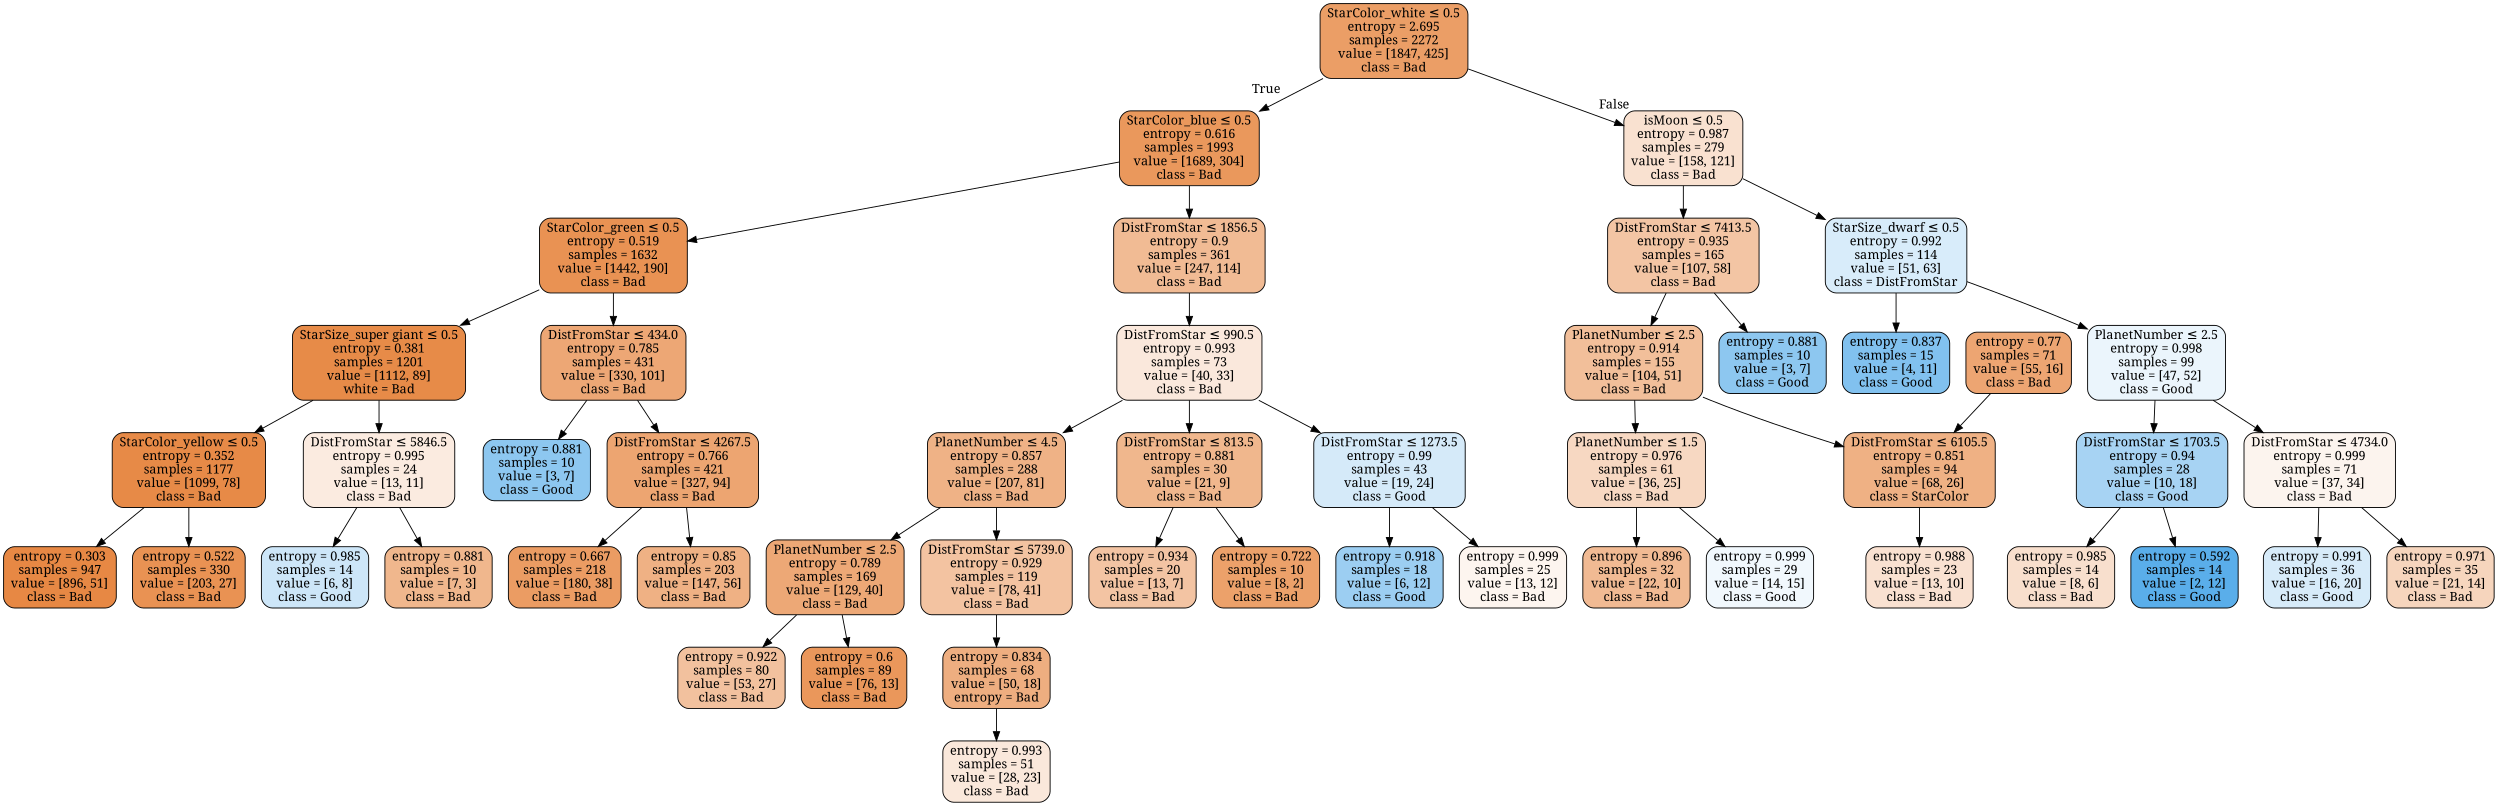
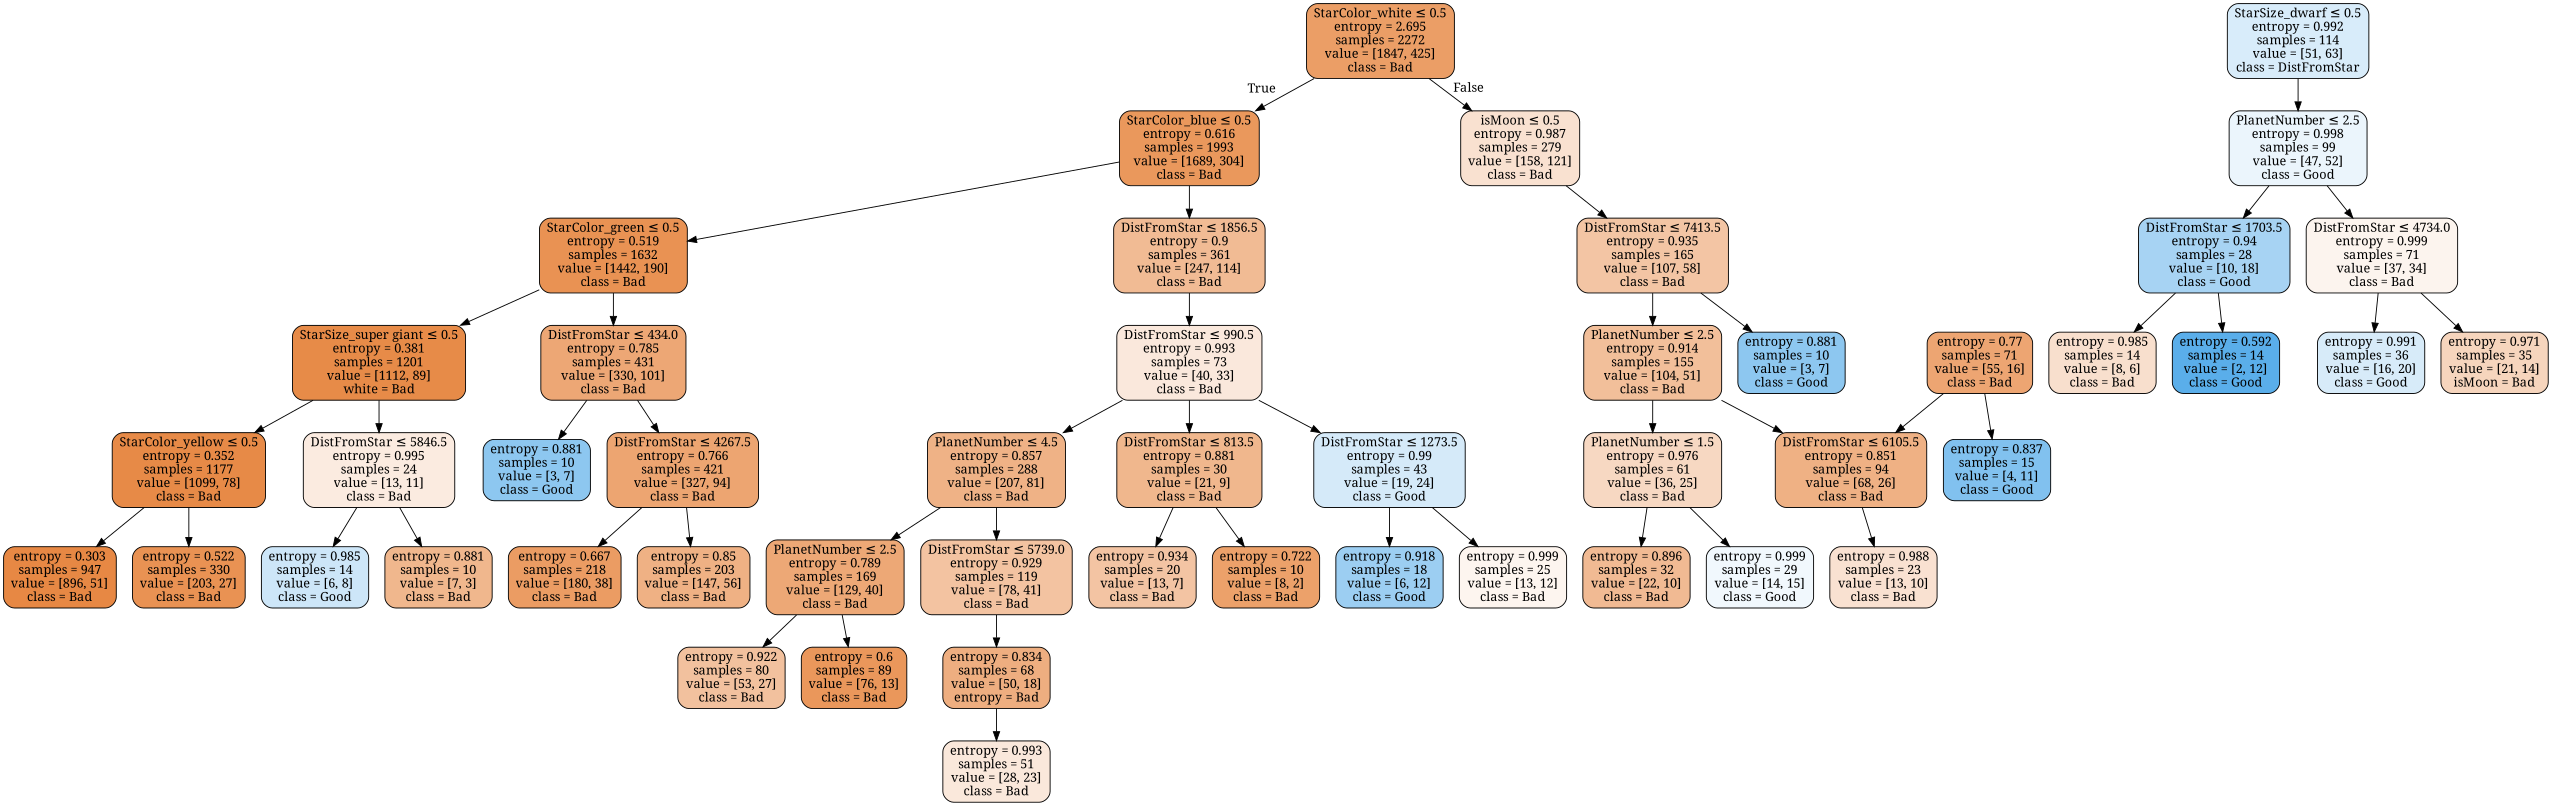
edge "isMoon ≤ 0.5" -> "StarSize_dwarf ≤ 0.5": removed
edge "StarSize_dwarf ≤ 0.5" -> "entropy = 0.837": now "entropy = 0.77" -> "entropy = 0.837"
node "DistFromStar ≤ 6105.5": text "class = StarColor" -> "class = Bad"
node "entropy = 0.971": text "class = Bad" -> "isMoon = Bad"
